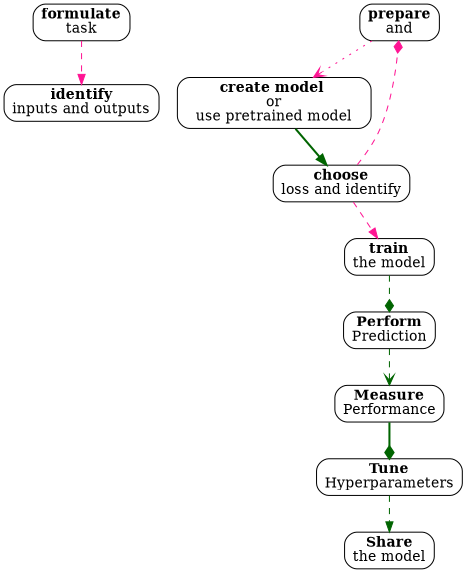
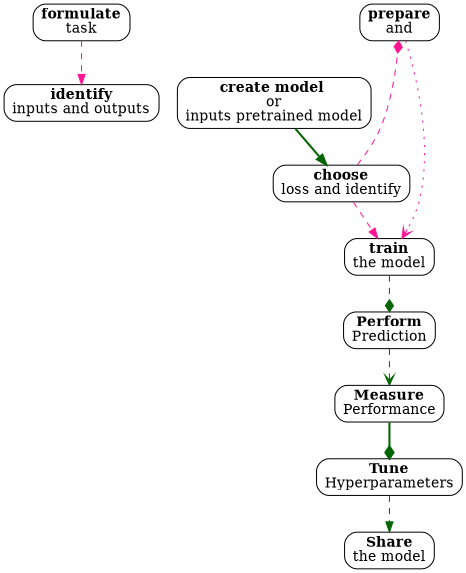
edge "prepare" -> "create model": now "prepare" -> "train"
node "create model": text "use pretrained model" -> "inputs pretrained model"
